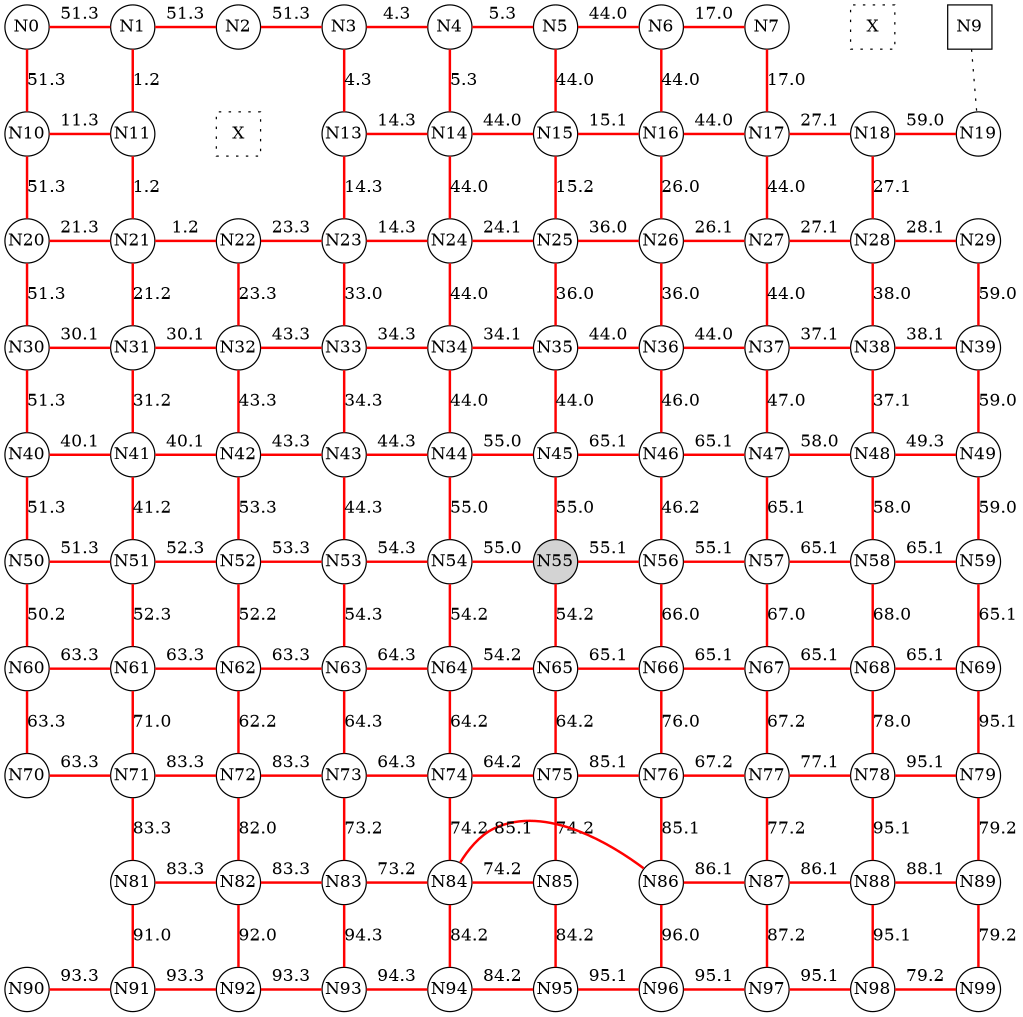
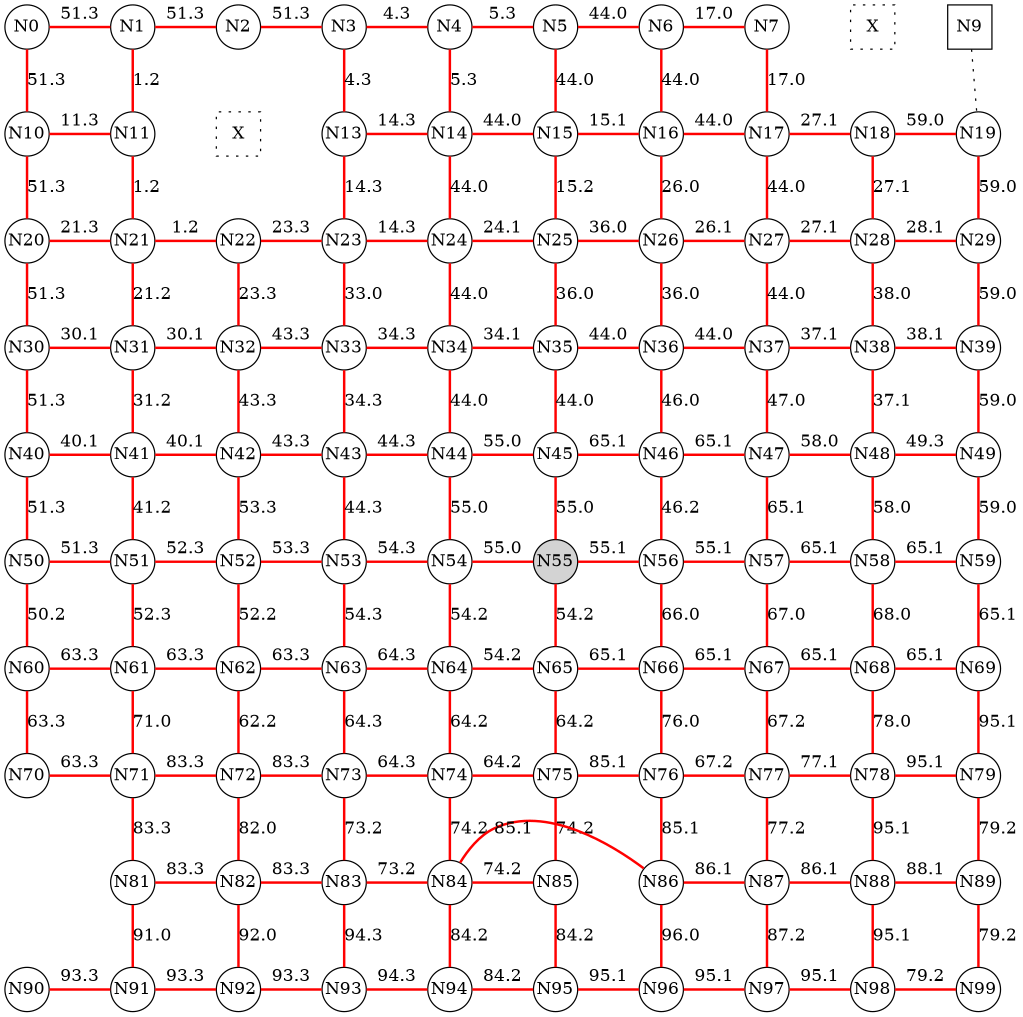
edge "N19" -- "N29": added, label "59.0"
